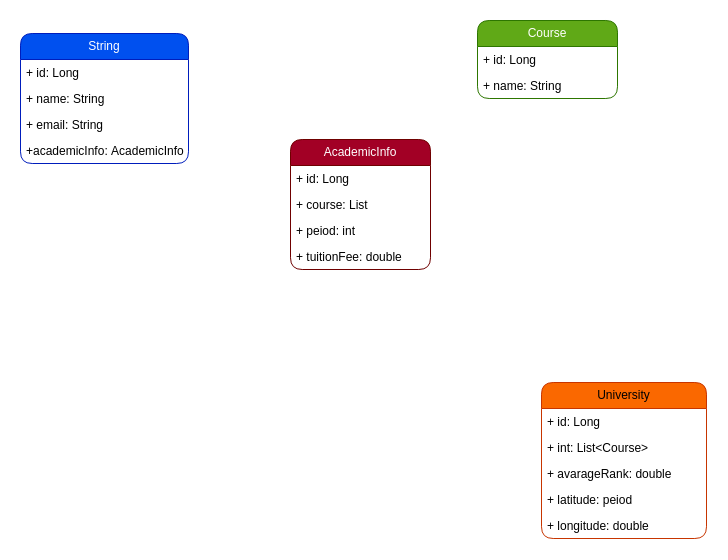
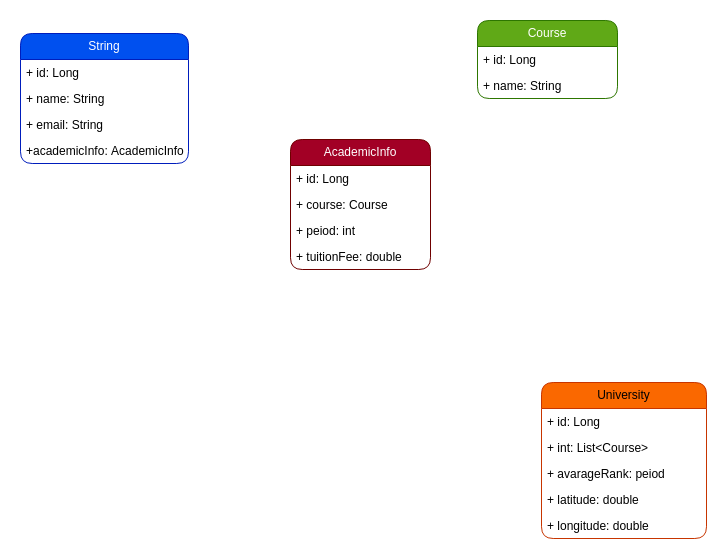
node "+ course: List": label "+ course: List" -> "+ course: Course"
node "+ avarageRank: double": label "+ avarageRank: double" -> "+ avarageRank: peiod"
node "+ latitude: peiod": label "+ latitude: peiod" -> "+ latitude: double"
